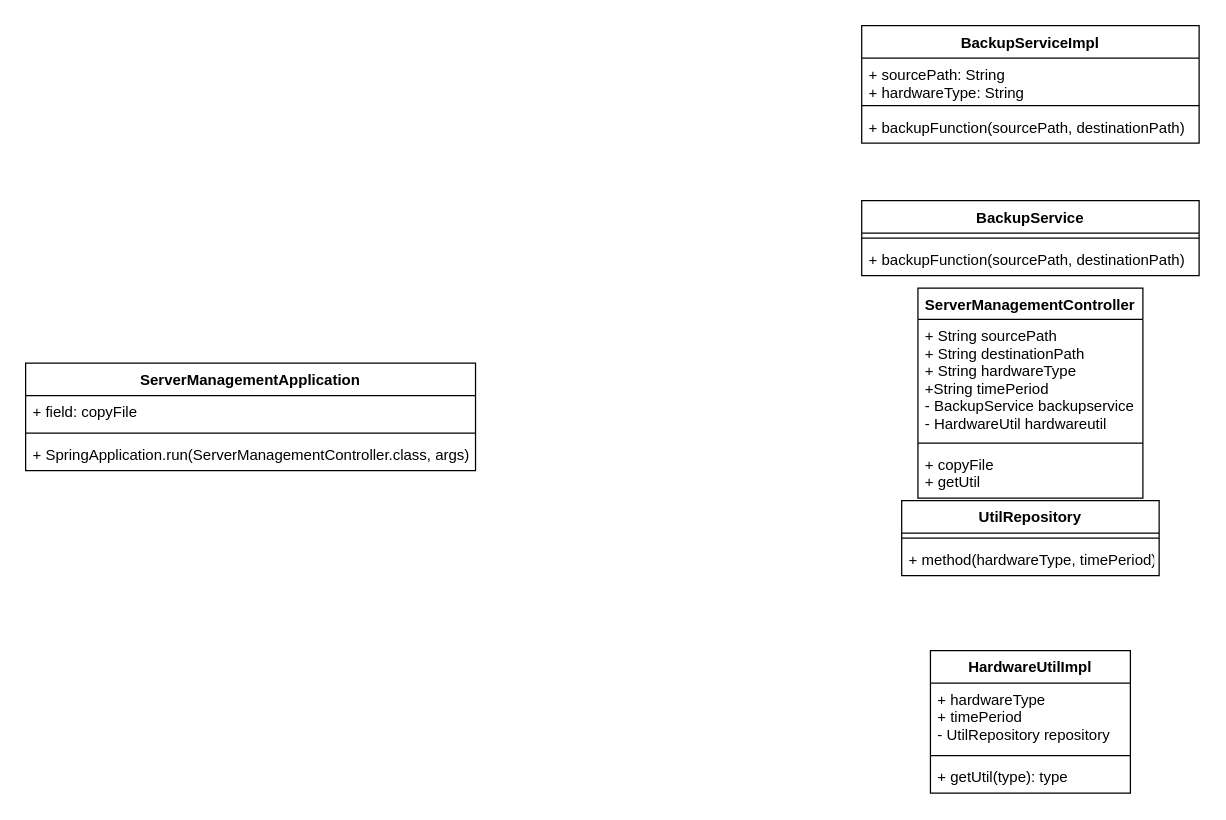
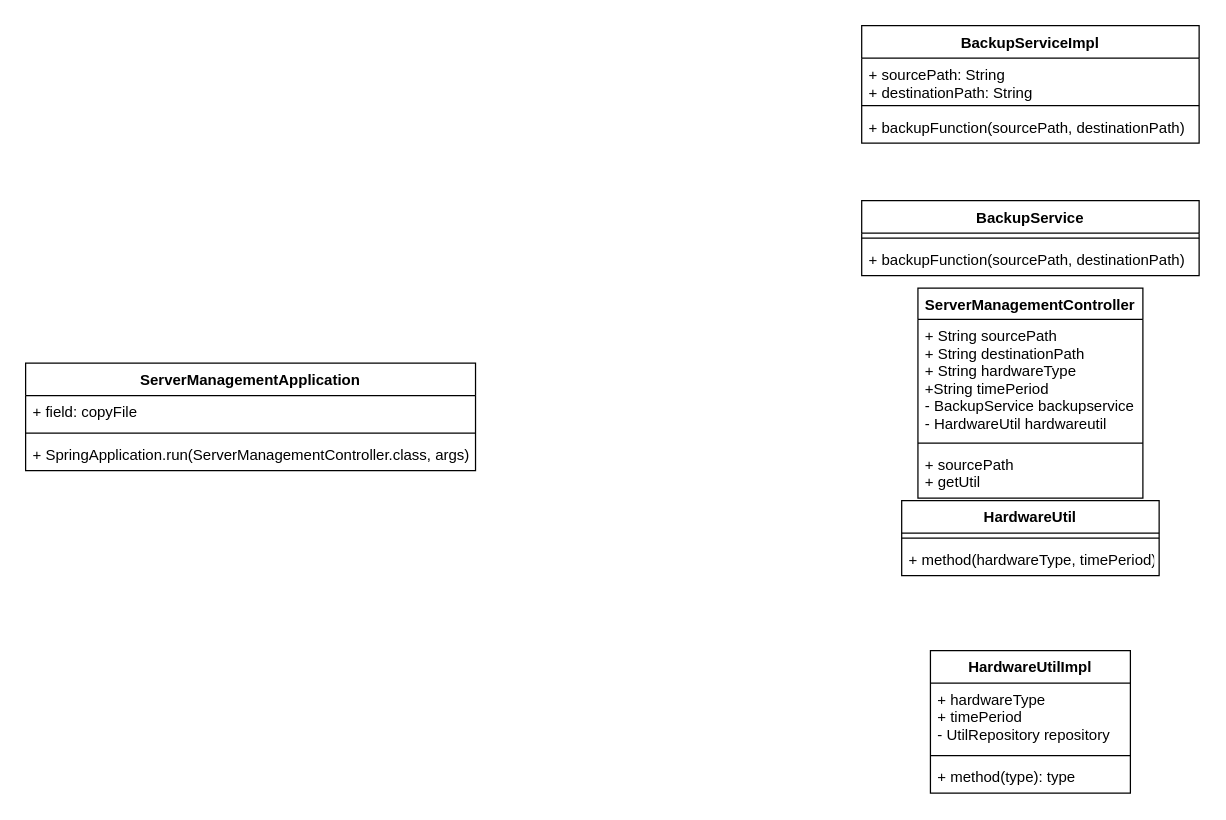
node "+ sourcePath: String + hardwareType: String": label "+ sourcePath: String + hardwareType: String" -> "+ sourcePath: String + destinationPath: String"
node "+ copyFile + getUtil": label "+ copyFile + getUtil" -> "+ sourcePath + getUtil"
node "UtilRepository": label "UtilRepository" -> "HardwareUtil"
node "+ getUtil(type): type": label "+ getUtil(type): type" -> "+ method(type): type"
